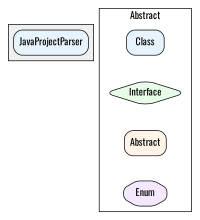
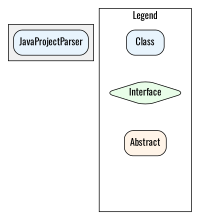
cluster "Abstract": label "Abstract" -> "Legend"
node "Enum": removed
